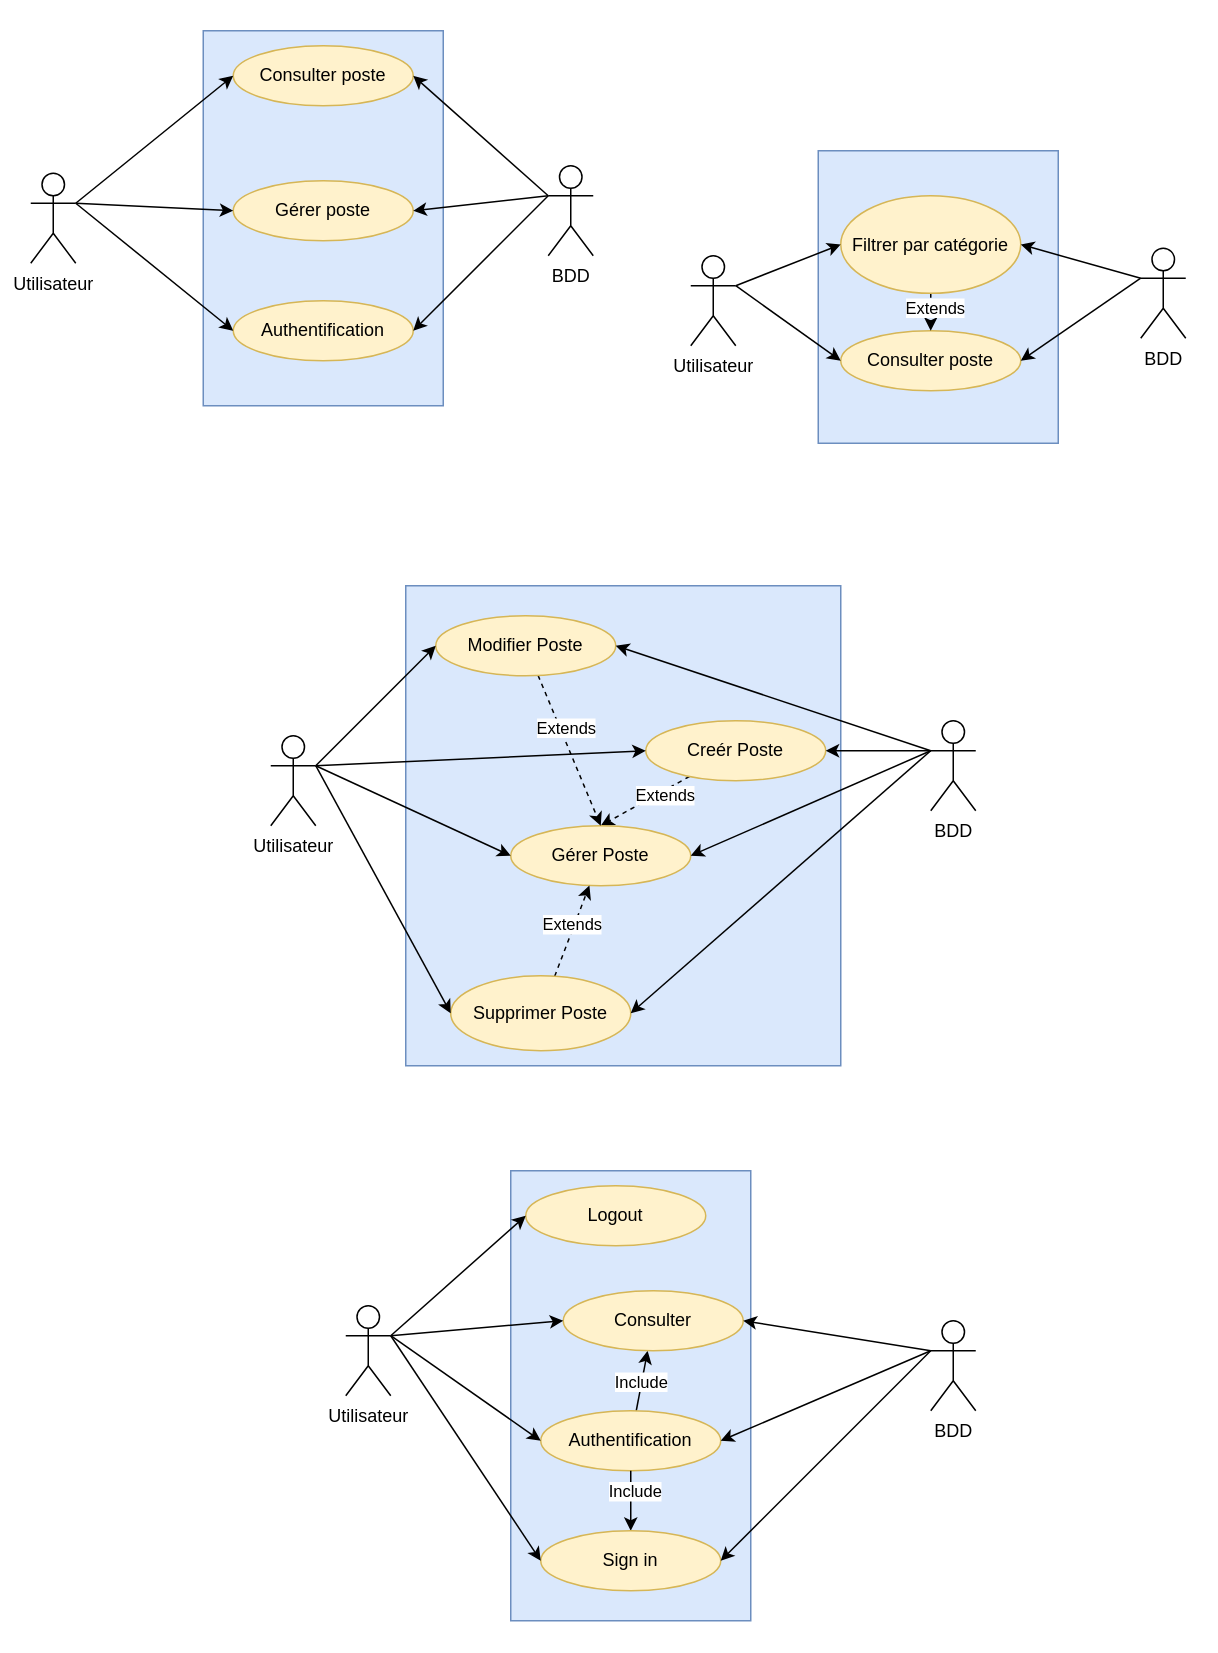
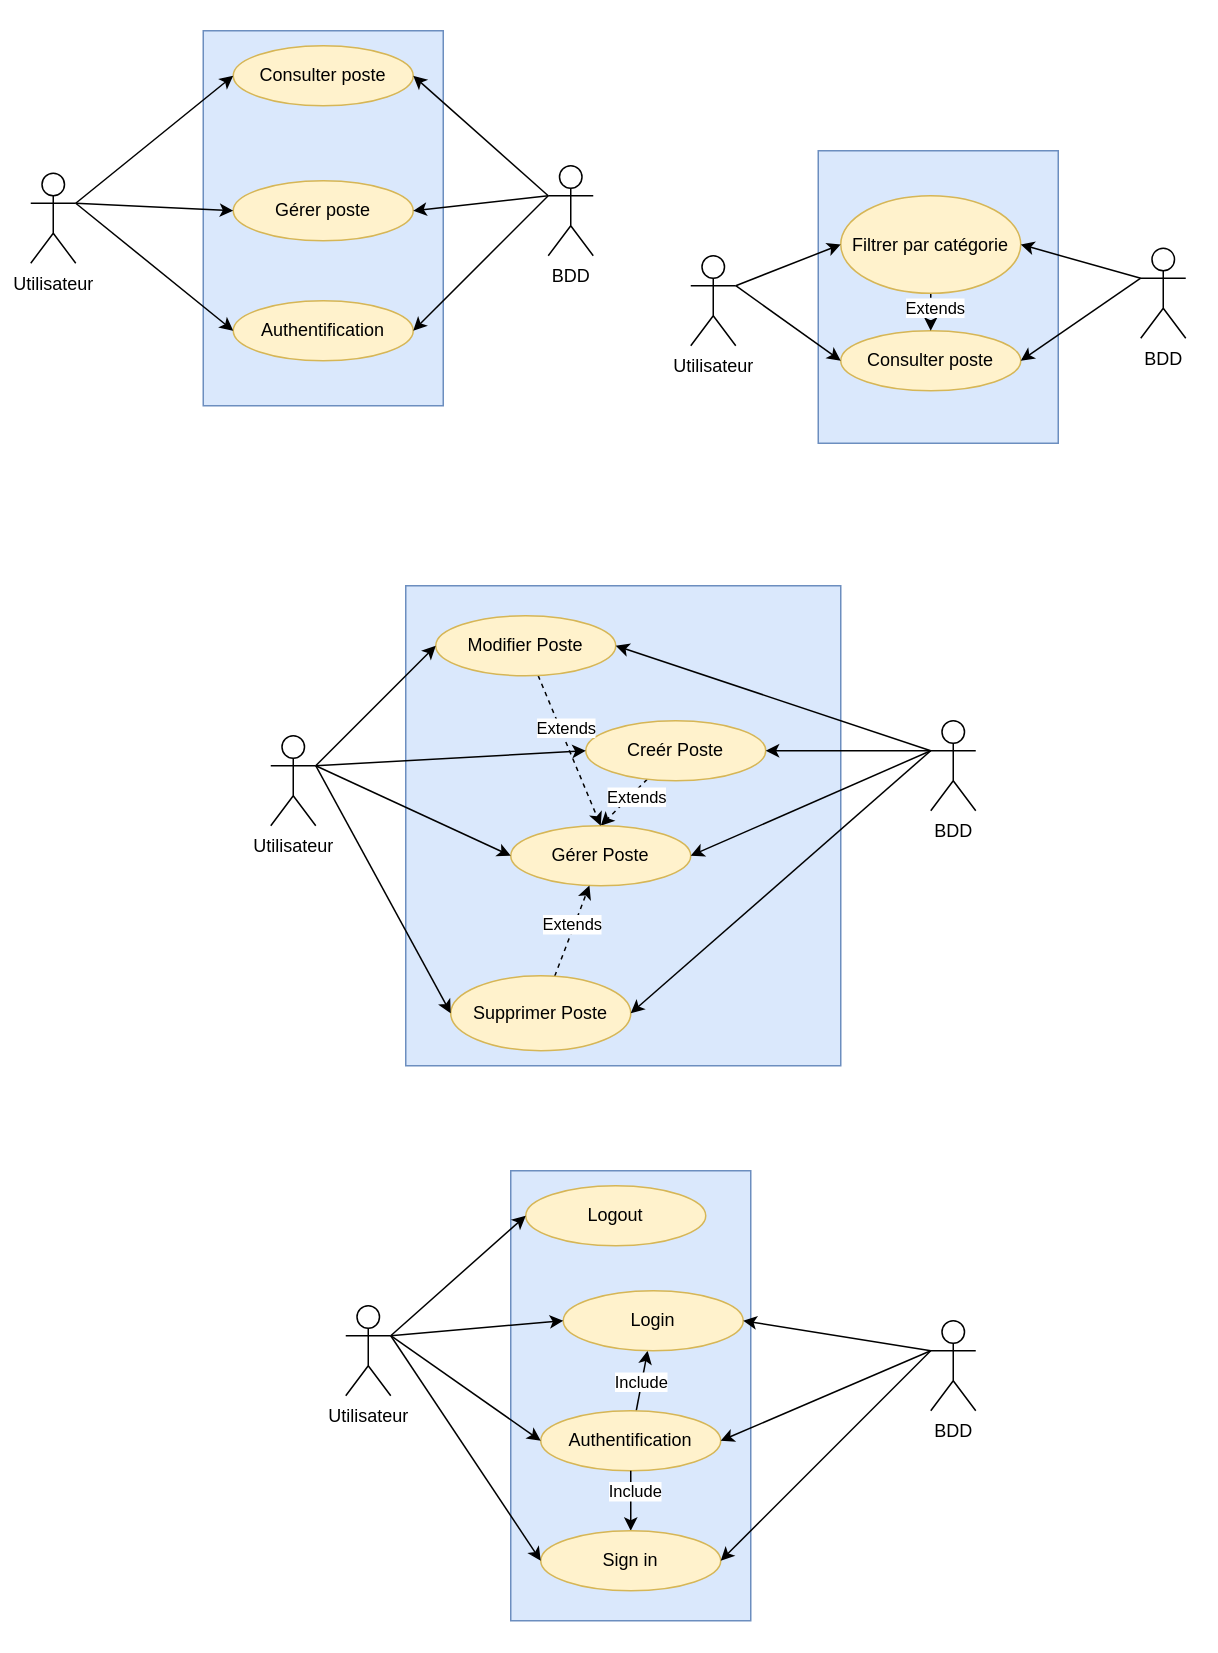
node "Creér Poste": moved (736, 751) -> (676, 751)
node "Consulter": label "Consulter" -> "Login"
